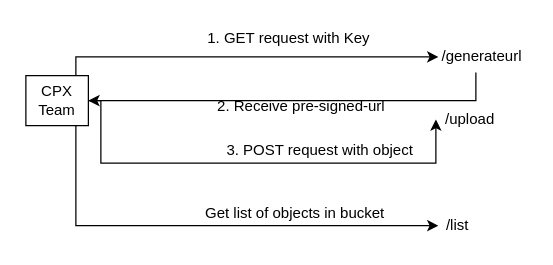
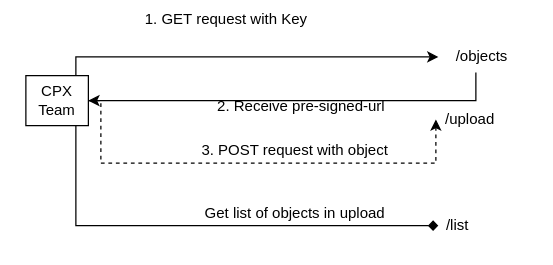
node "1. GET request with Key": moved (288, 38) -> (226, 19)
node "/generateurl": label "/generateurl" -> "/objects"
node "3. POST request with object": moved (319, 151) -> (294, 151)
edge "CPX Team" -> "/upload": style solid -> dashed
node "Get list of objects in bucket": label "Get list of objects in bucket" -> "Get list of objects in upload"
edge "CPX Team" -> "/list": arrowhead classic -> diamond
